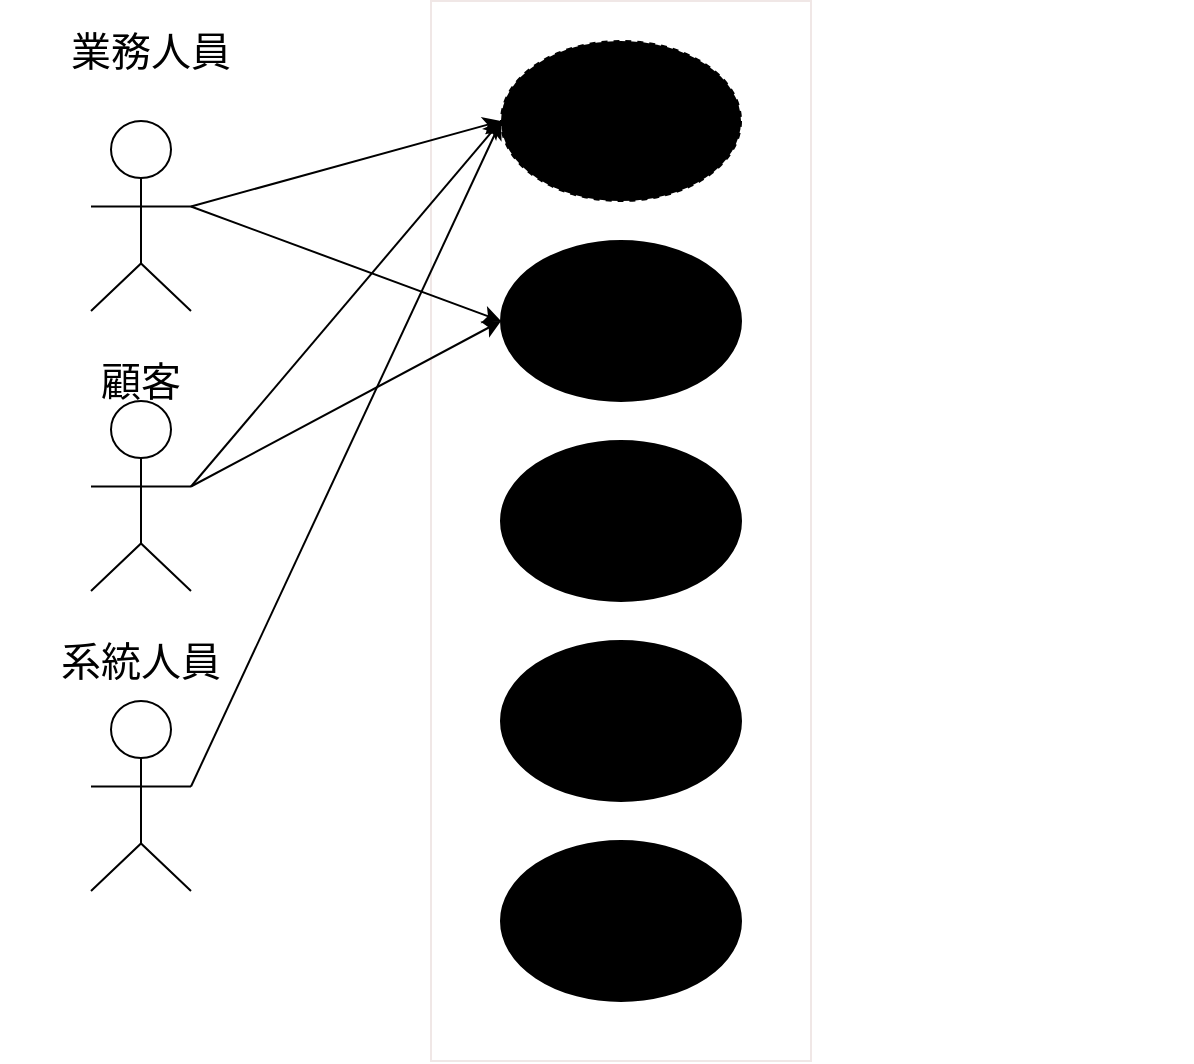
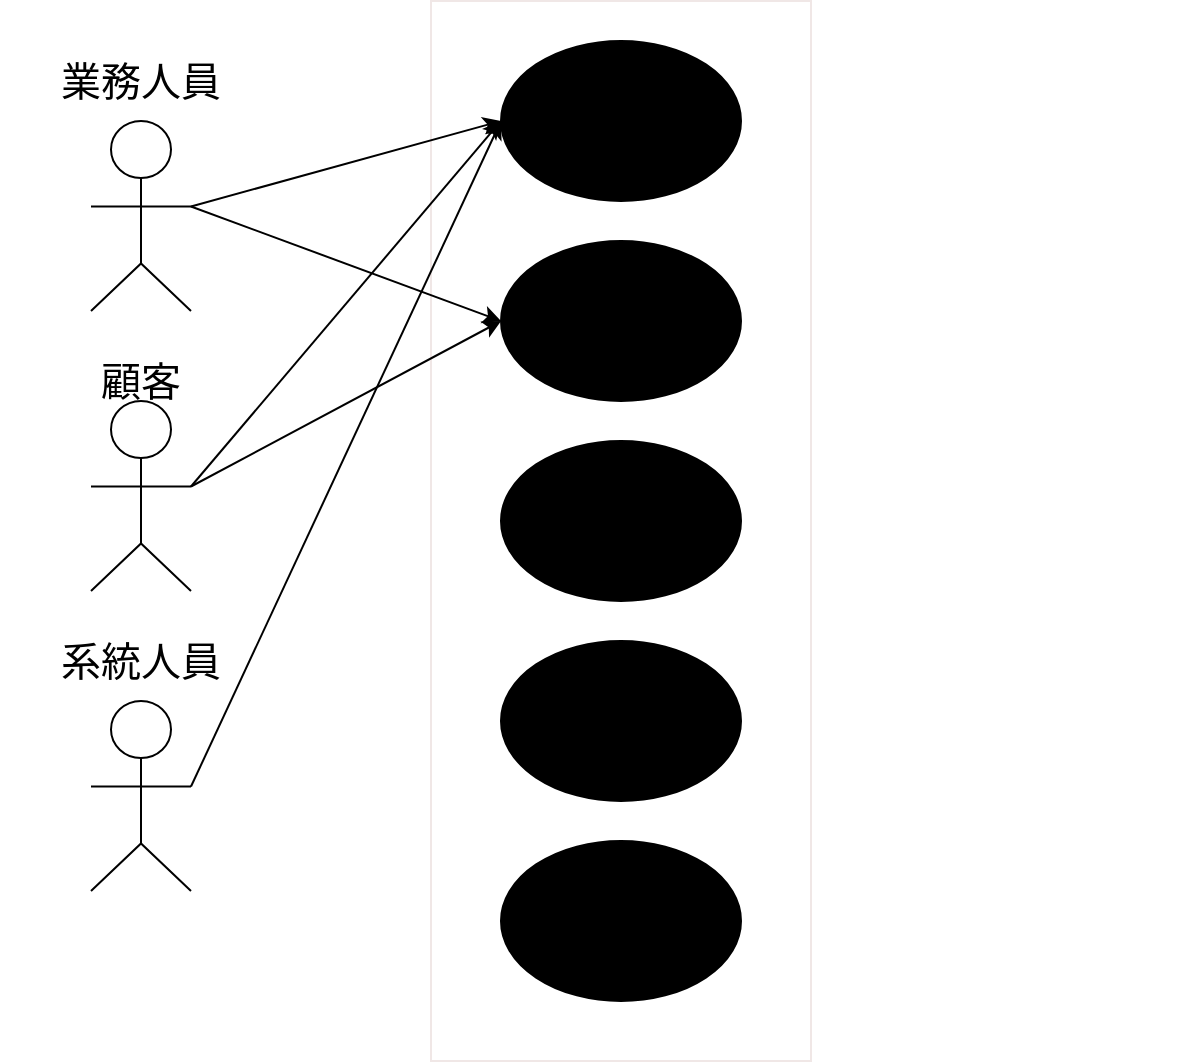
node "業務人員": moved (151, 51) -> (141, 81)
node "系統訂單": style dashed -> solid
